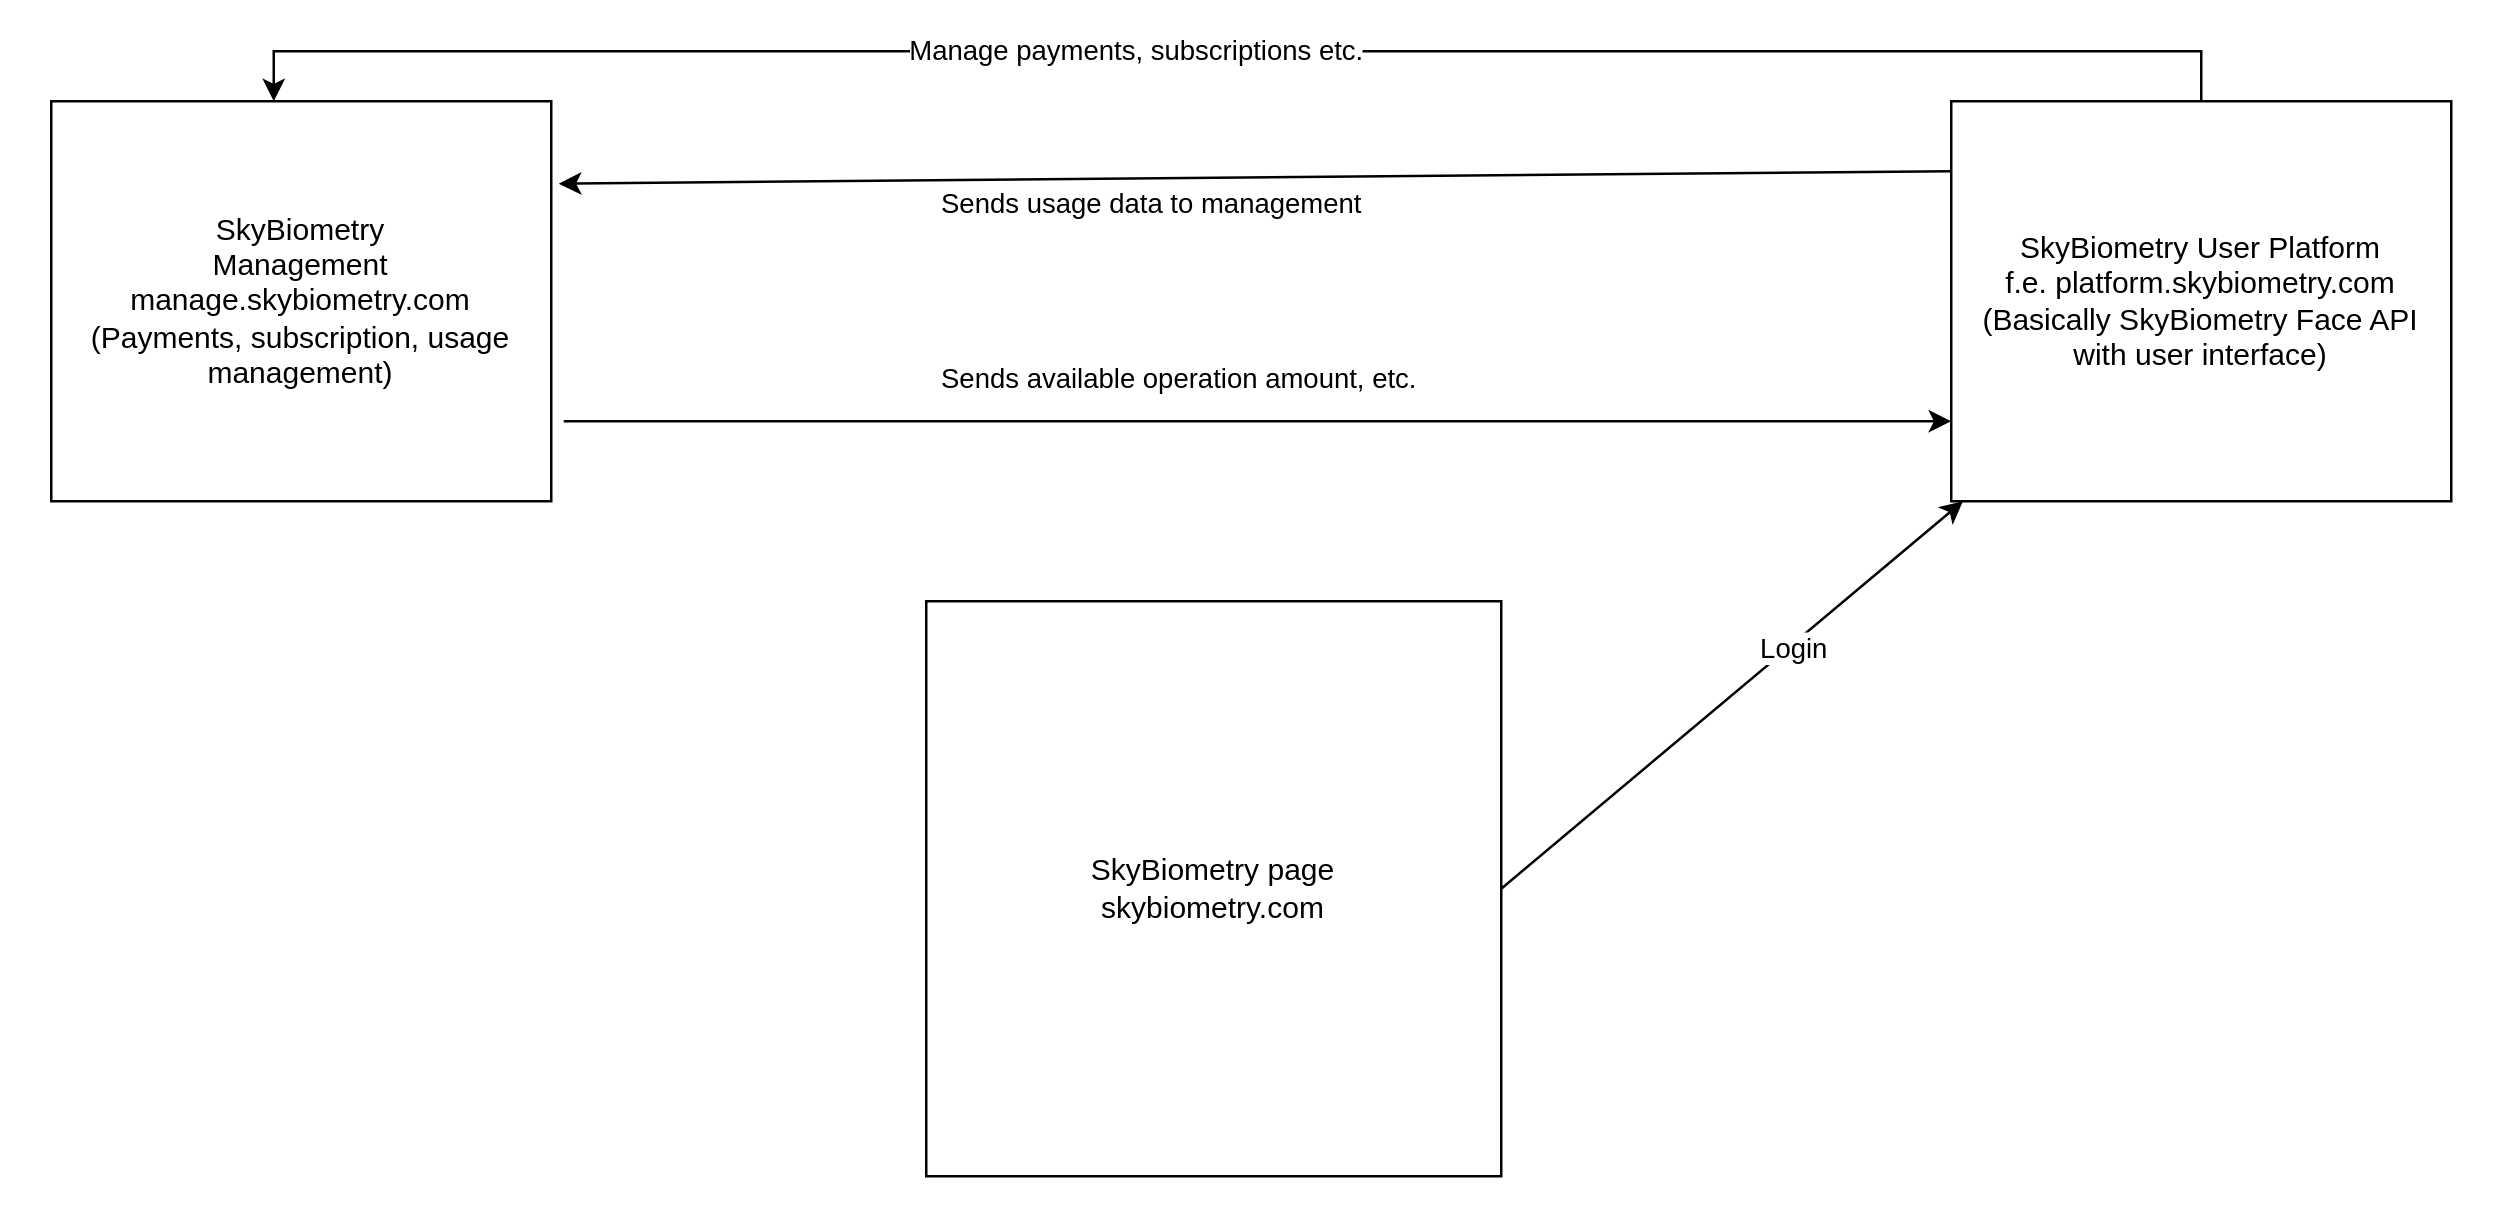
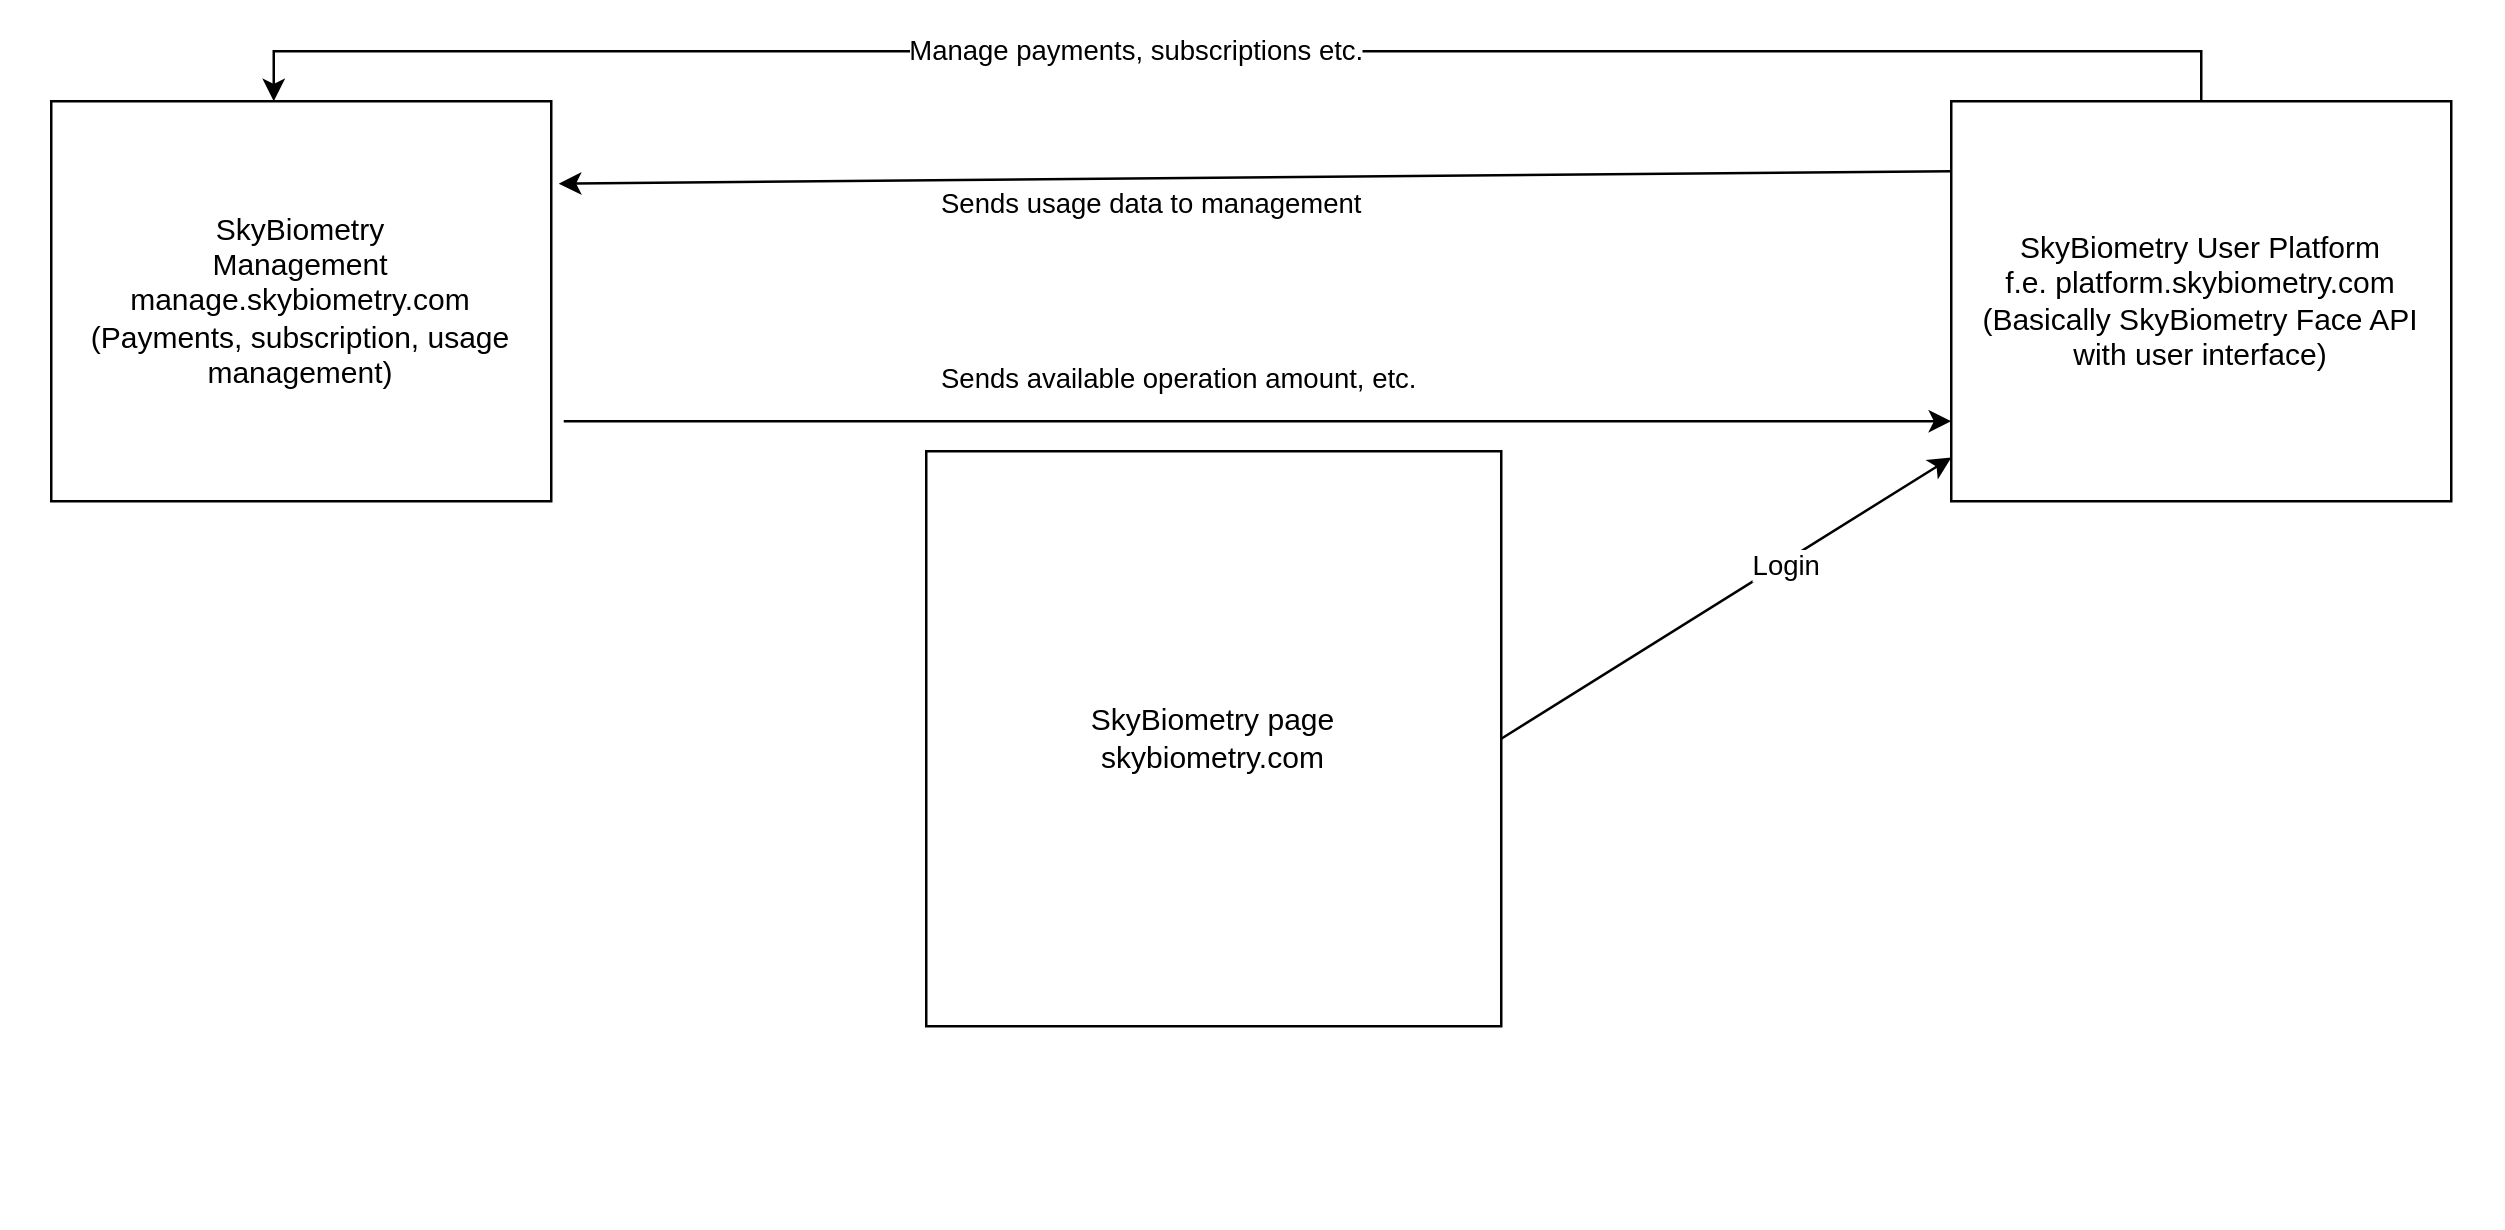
node "SkyBiometry page skybiometry.com": moved (1214, 889) -> (1214, 739)
